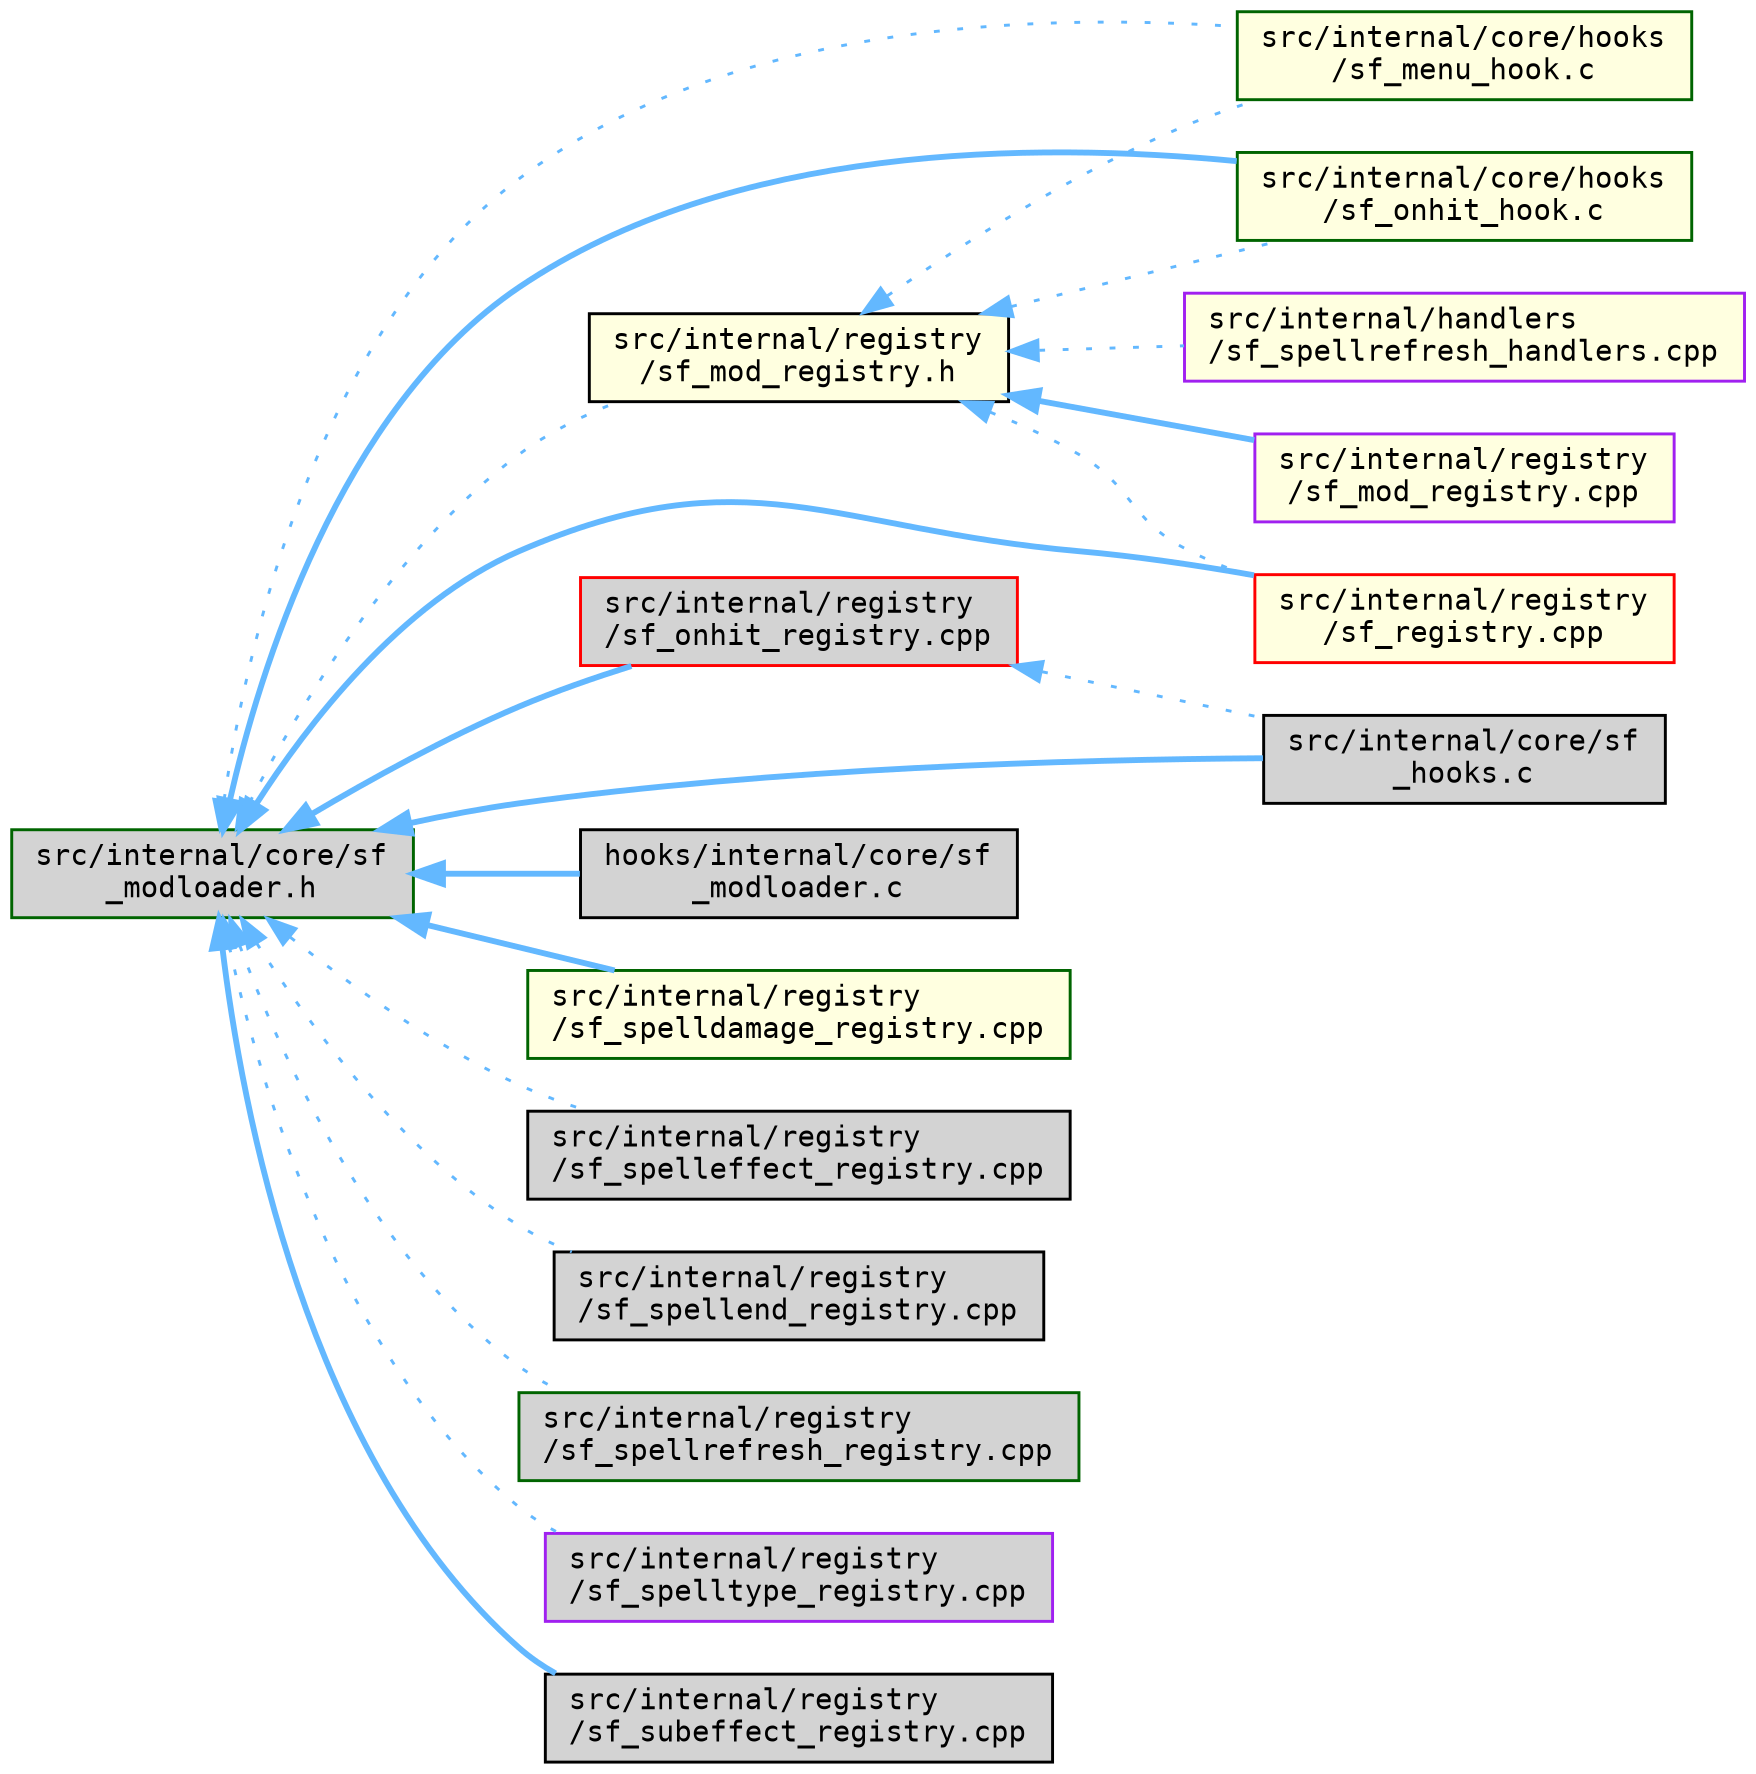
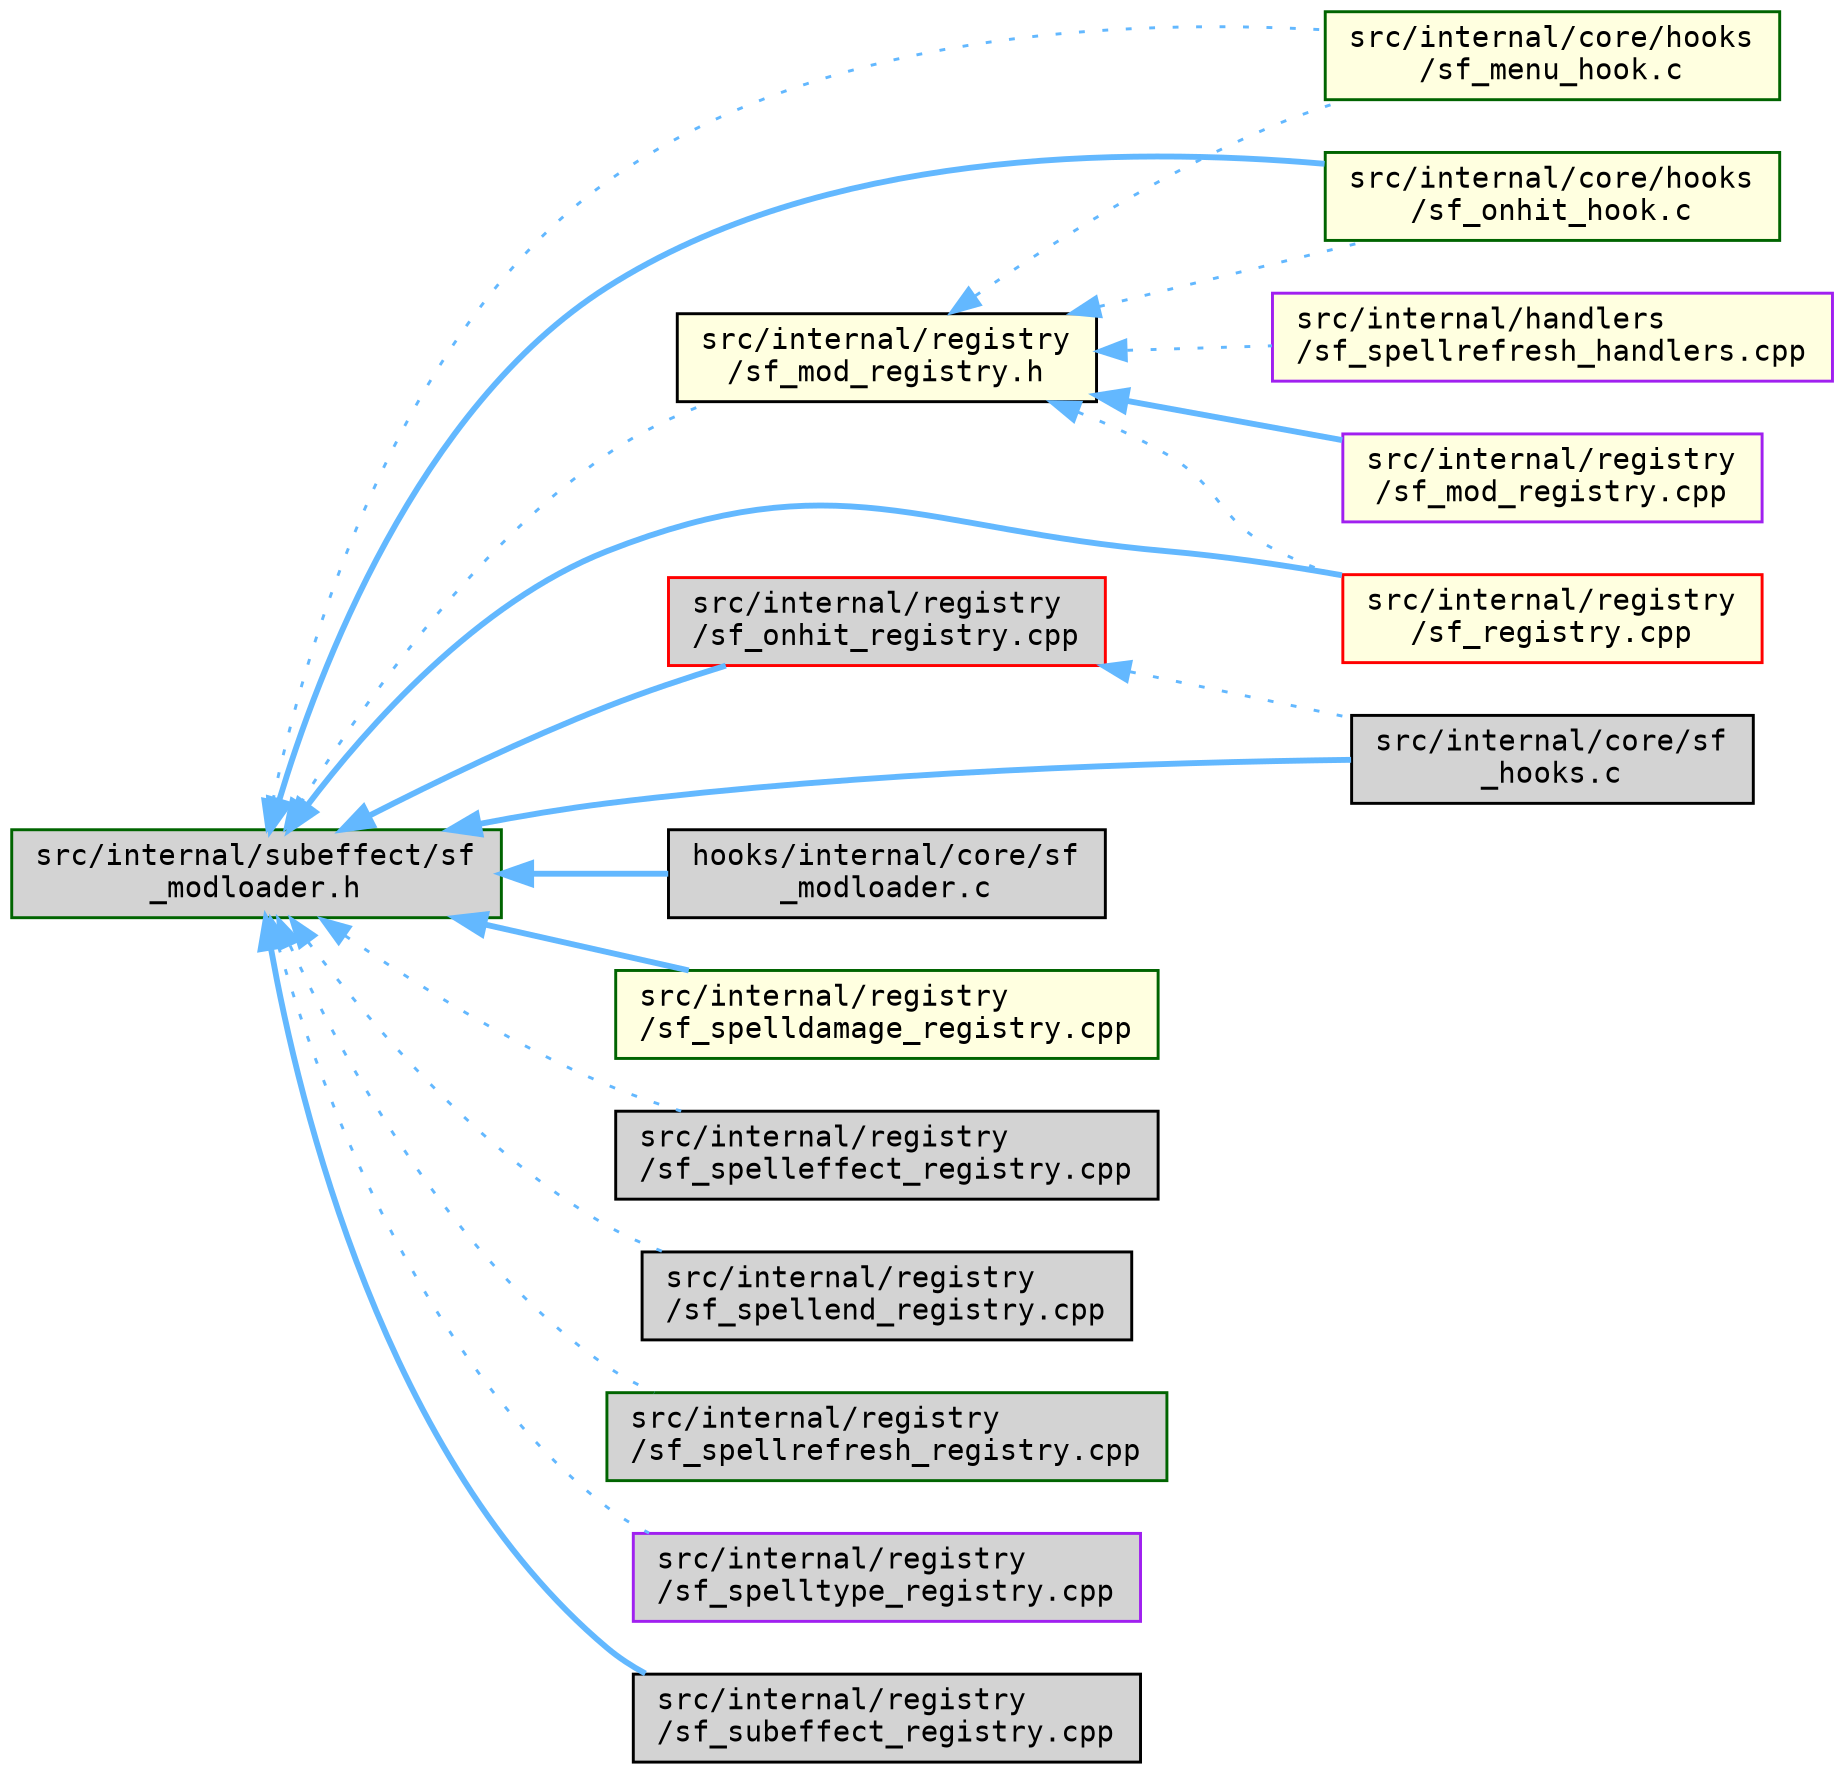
node "src/internal/core/sf _modloader.h": label "src/internal/core/sf _modloader.h" -> "src/internal/subeffect/sf _modloader.h"
